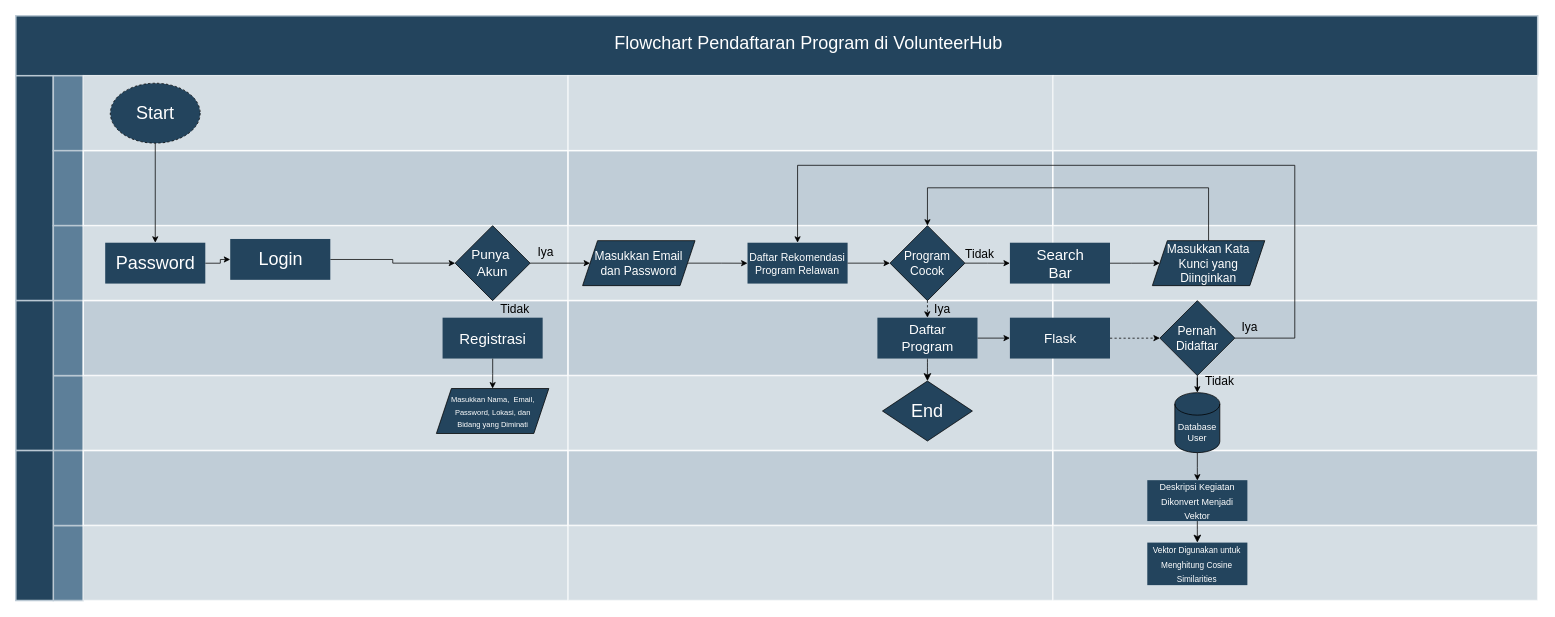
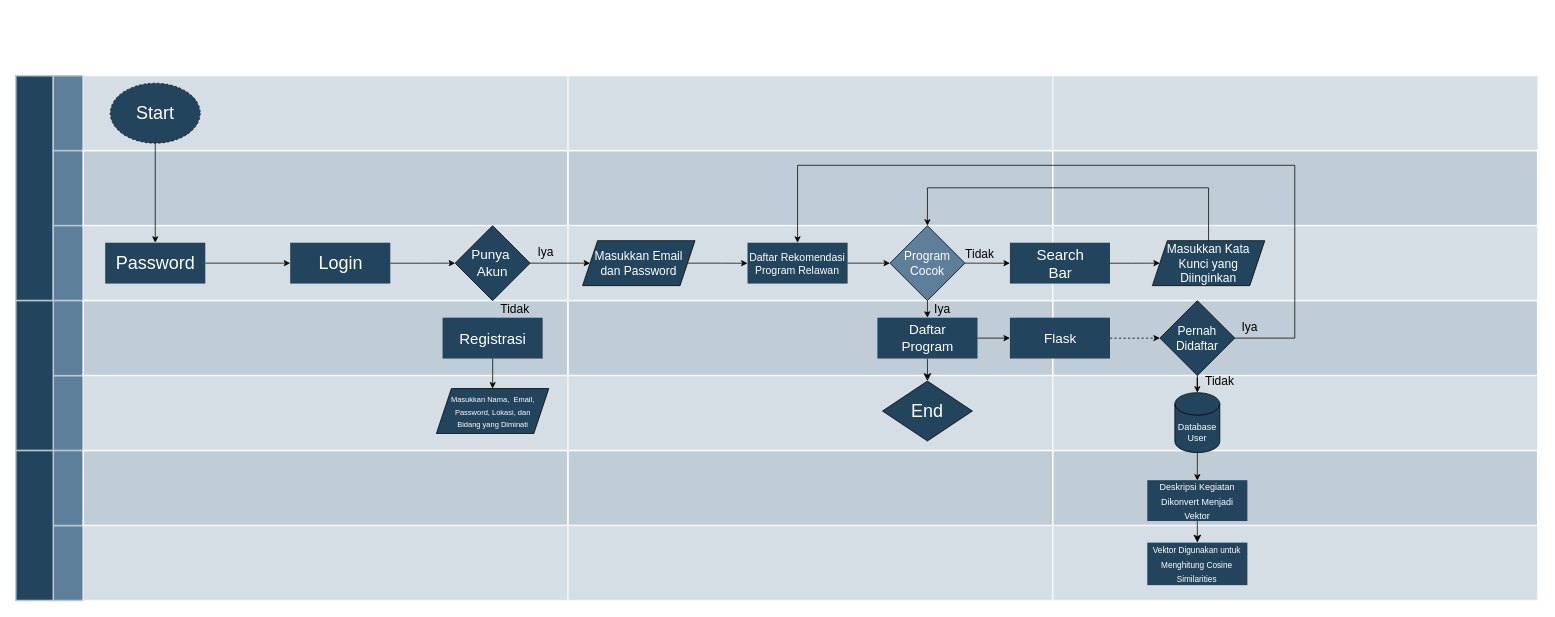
node "Flowchart Pendaftaran Program di VolunteerHub": removed
node "Login": moved (280, 260) -> (340, 263)
node "Program Cocok": fillcolor #23445d -> #5d7f99
edge "Program Cocok" -> "Daftar Program": style dashed -> solid
